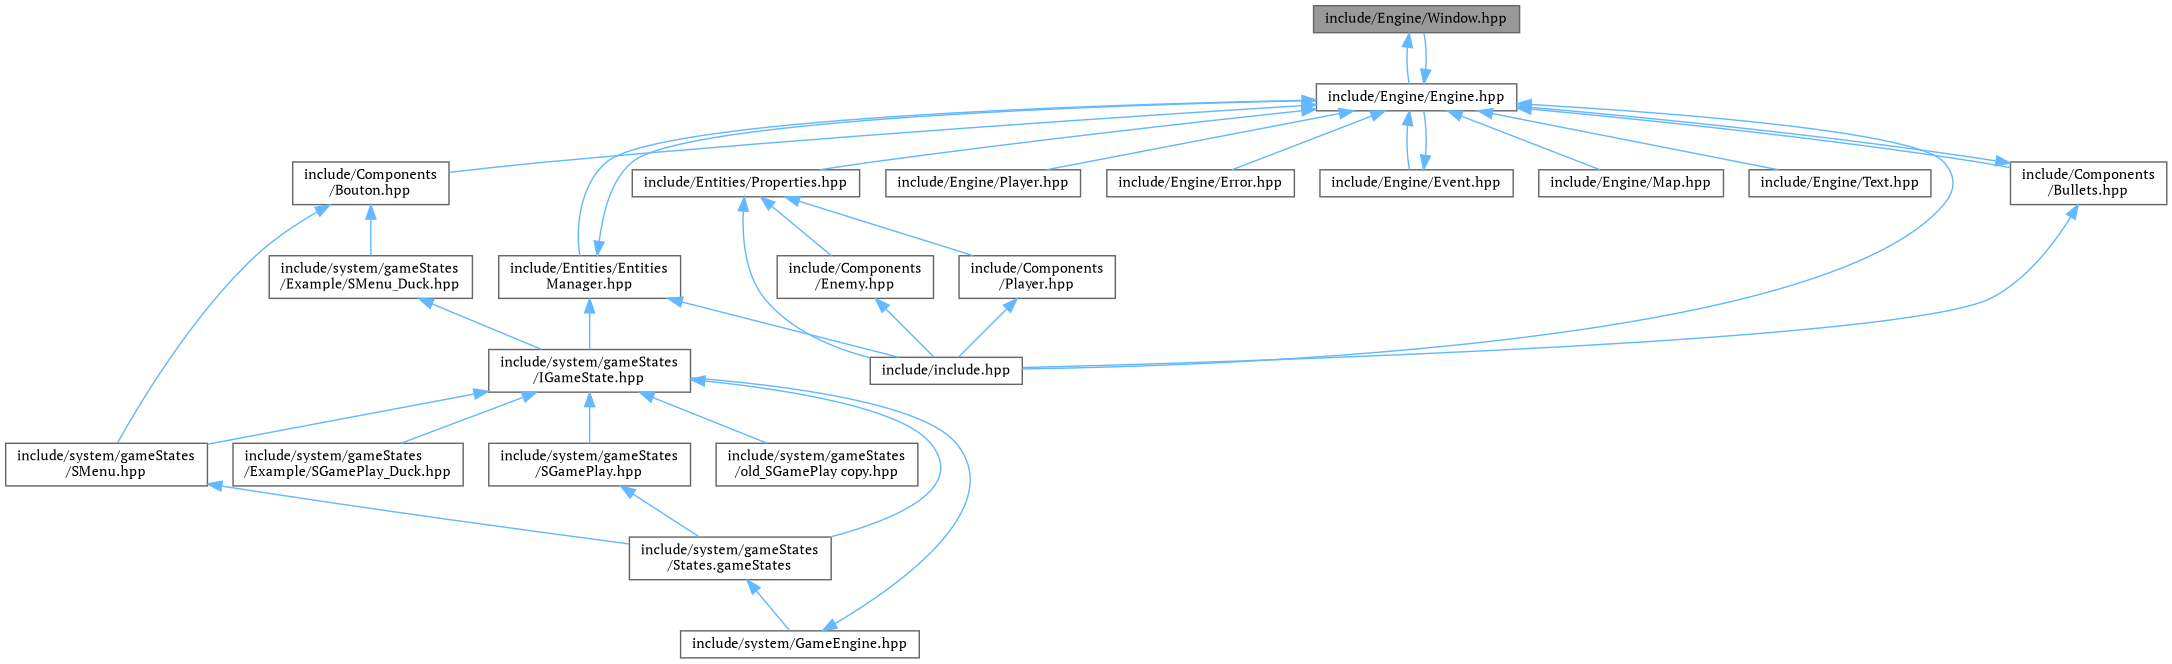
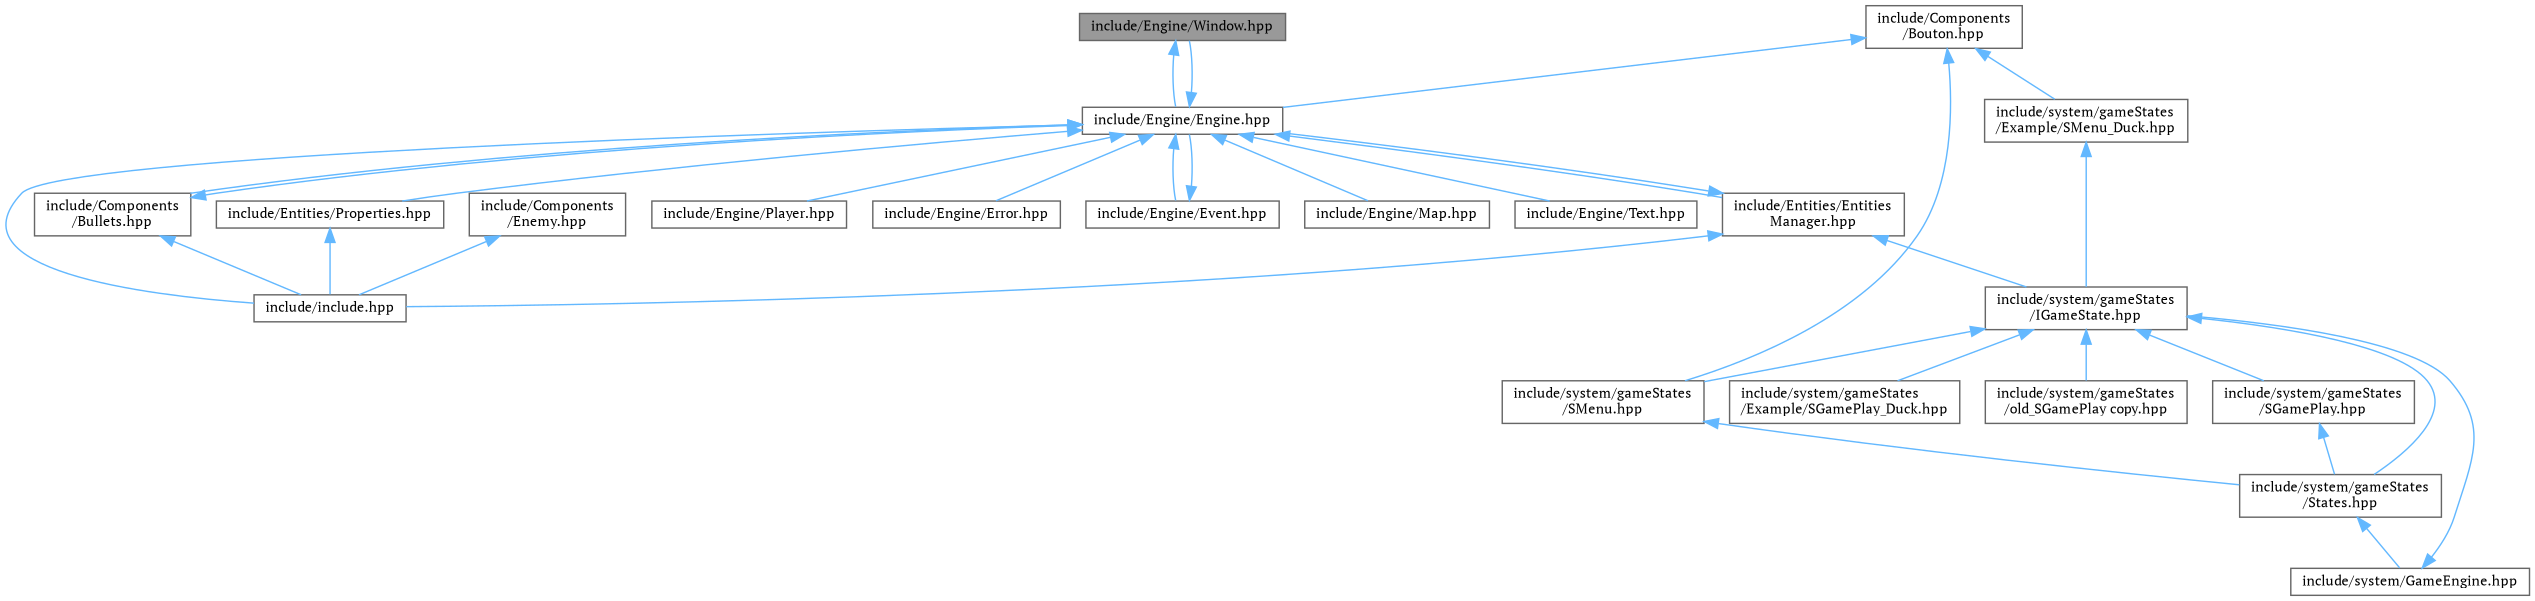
edge "include/Components /Bouton.hpp" -> "include/Engine/Engine.hpp": reversed
edge "include/Components /Enemy.hpp" -> "include/Entities/Properties.hpp": removed
node "include/Components /Player.hpp": removed
node "include/system/gameStates /States.gameStates": label "include/system/gameStates /States.gameStates" -> "include/system/gameStates /States.hpp"
